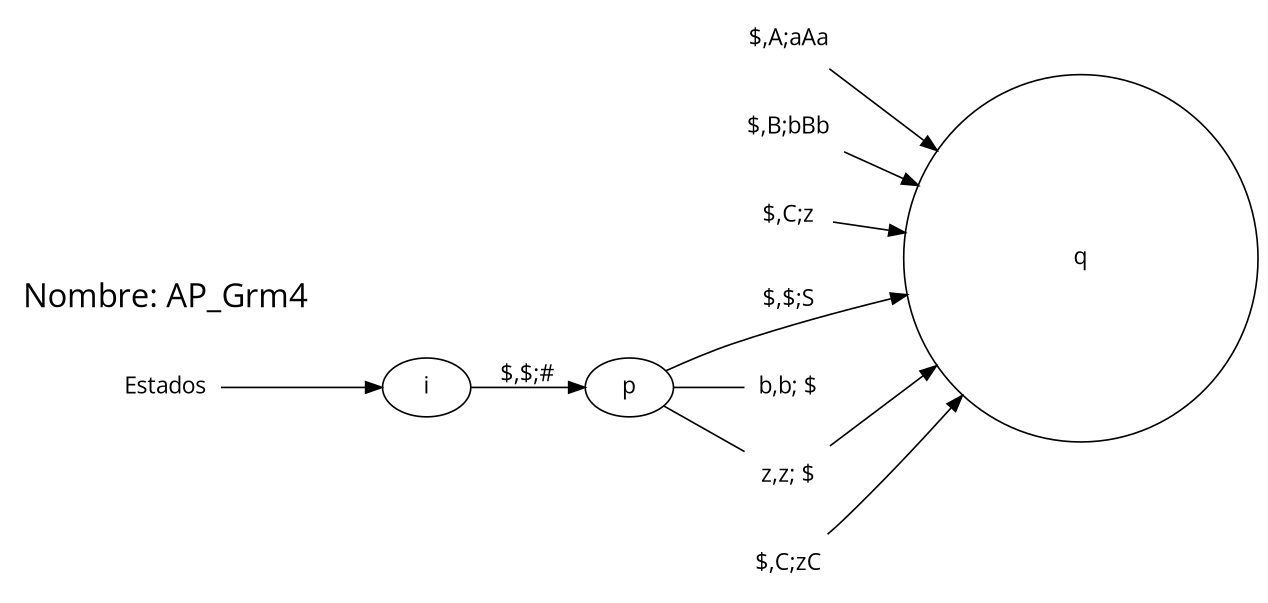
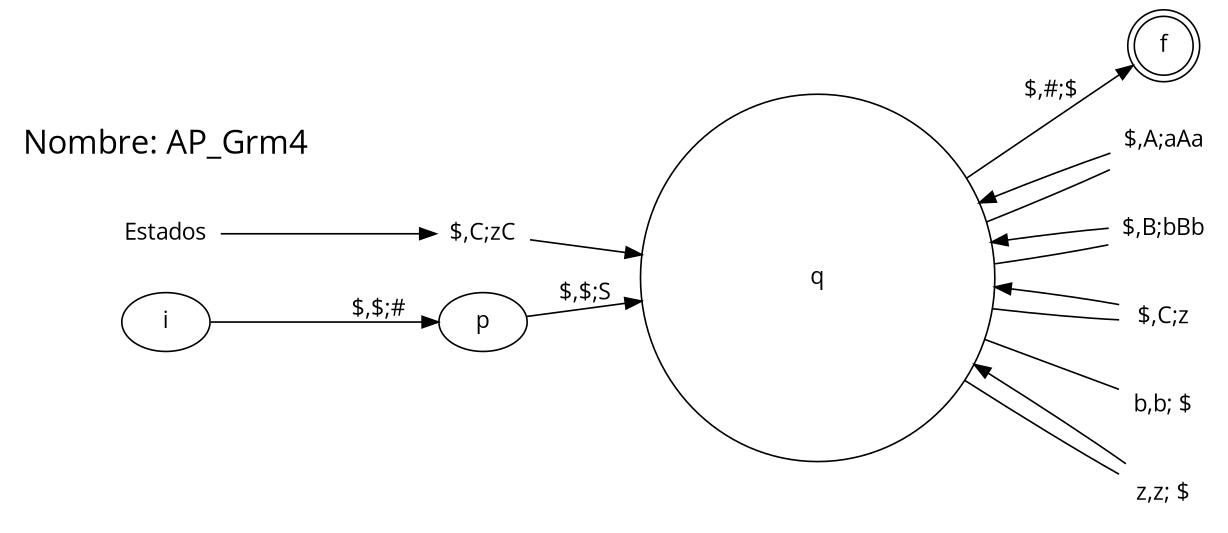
node "f": added
edge "$,A;aAa" -- "q": added
edge "$,B;bBb" -- "q": added
edge "q" -- "$,C;z": added
edge "Estados" -> "i": now "Estados" -> "$,C;zC"
edge "p" -- "b,b; $": now "q" -- "b,b; $"
edge "p" -- "z,z; $": now "q" -- "z,z; $"
